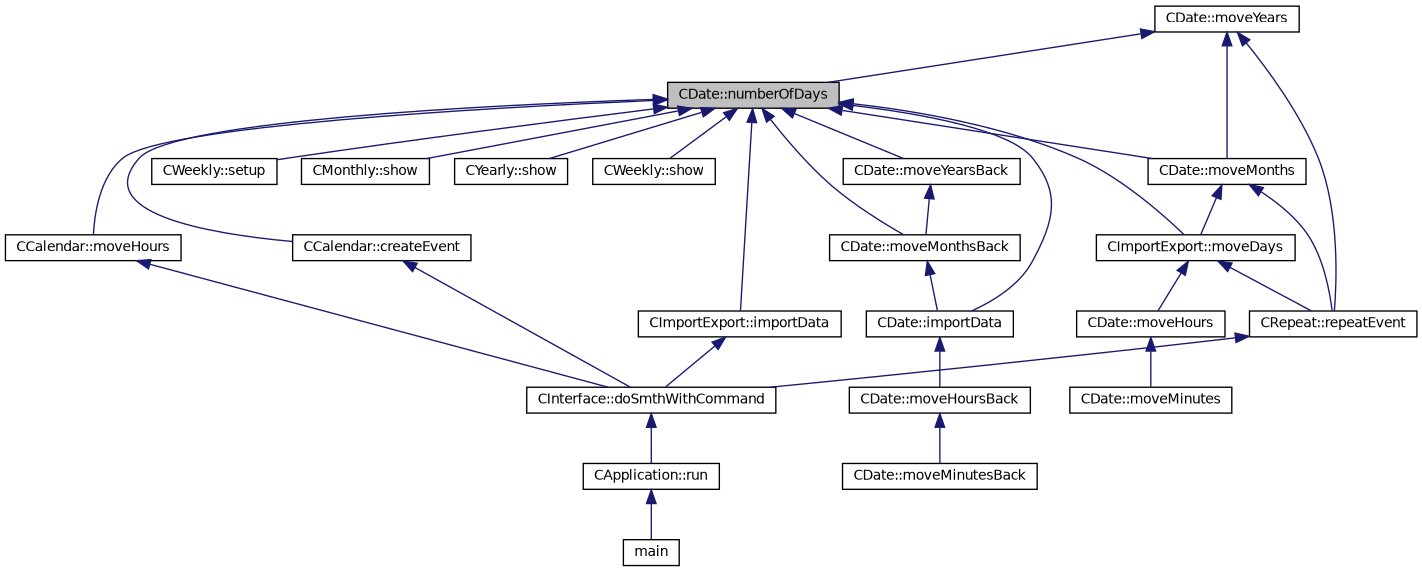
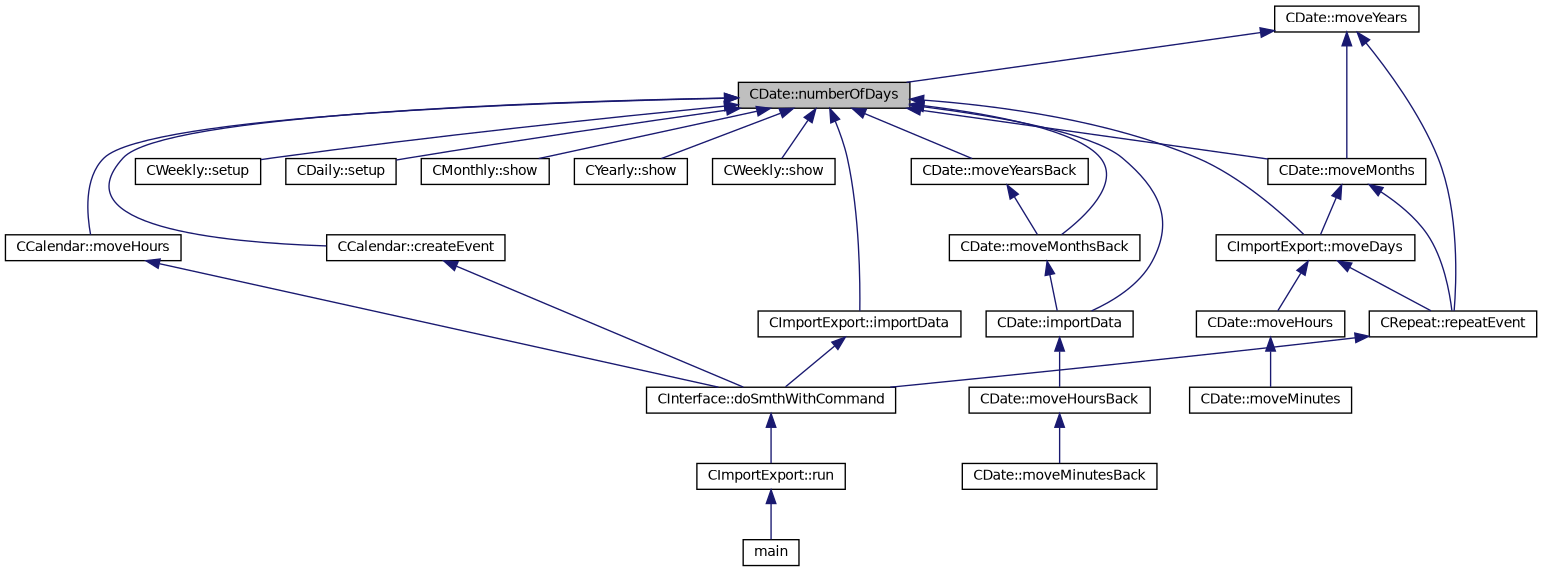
node "CDaily::setup": added
node "CApplication::run": label "CApplication::run" -> "CImportExport::run"
